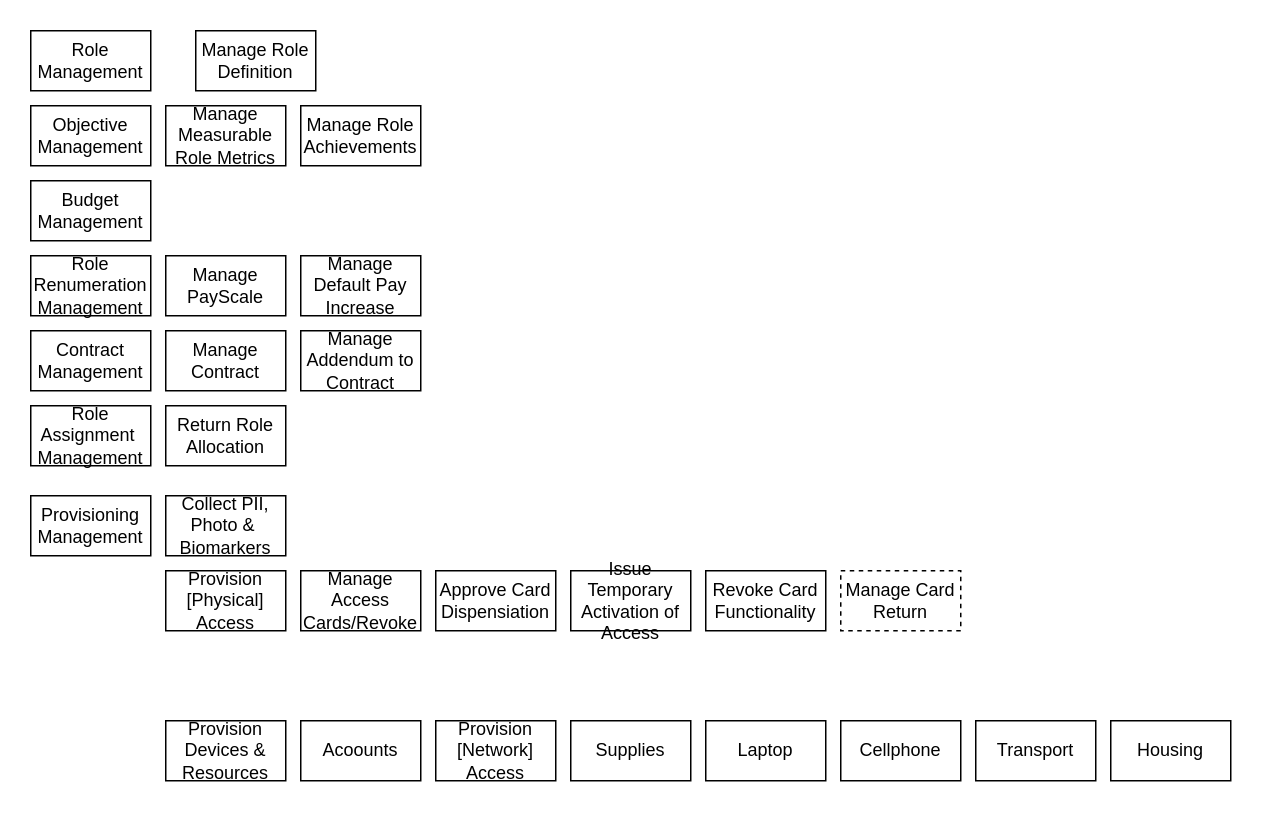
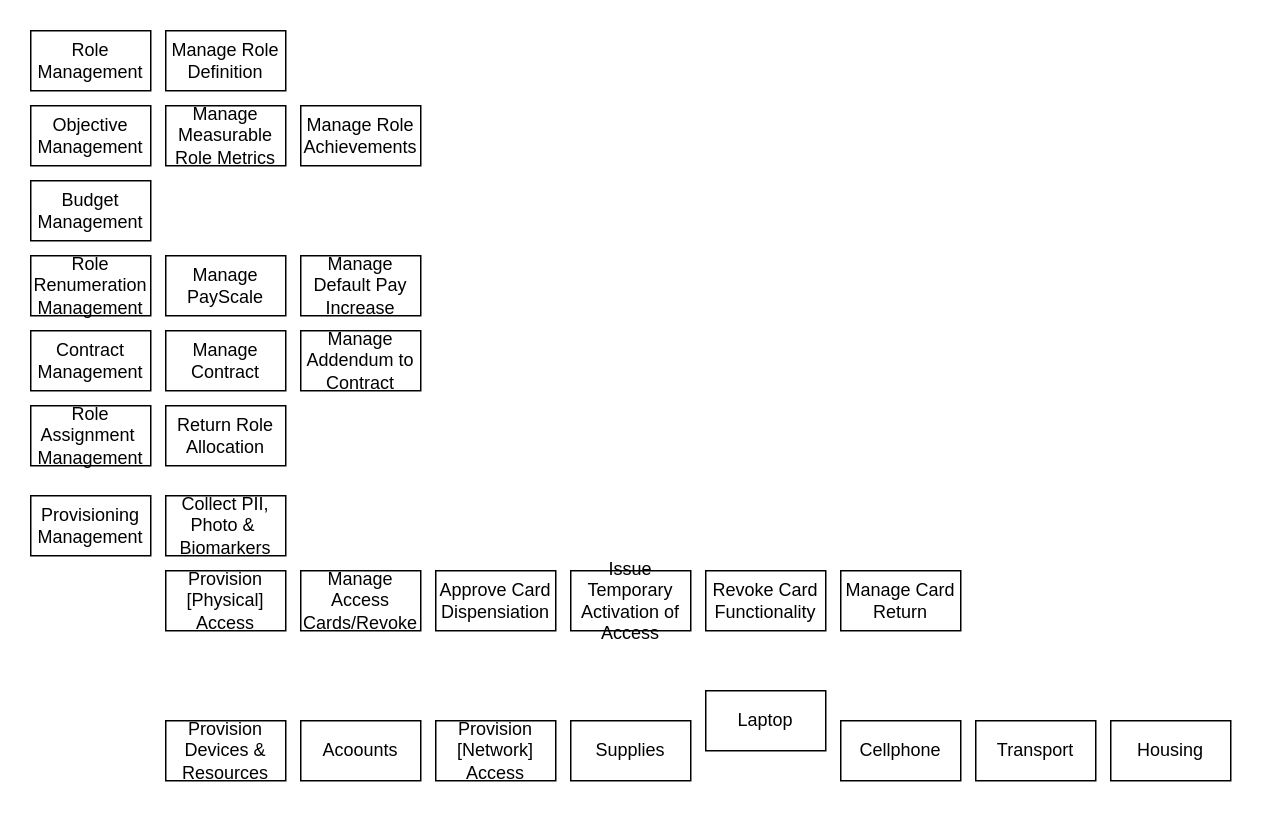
node "Manage Role Definition": moved (256, 61) -> (226, 61)
node "Manage Card Return": style dashed -> solid
node "Laptop": moved (766, 751) -> (766, 721)
